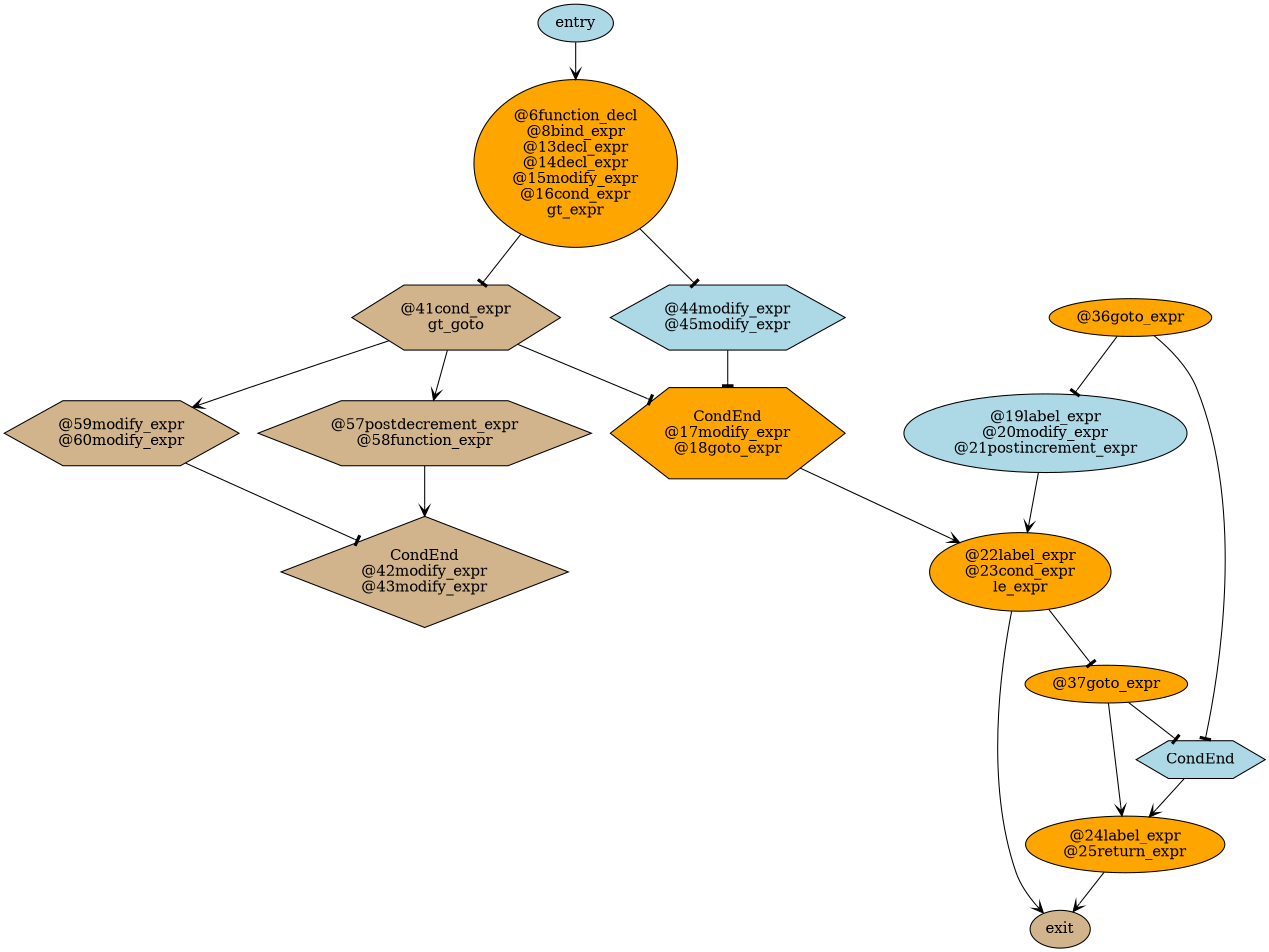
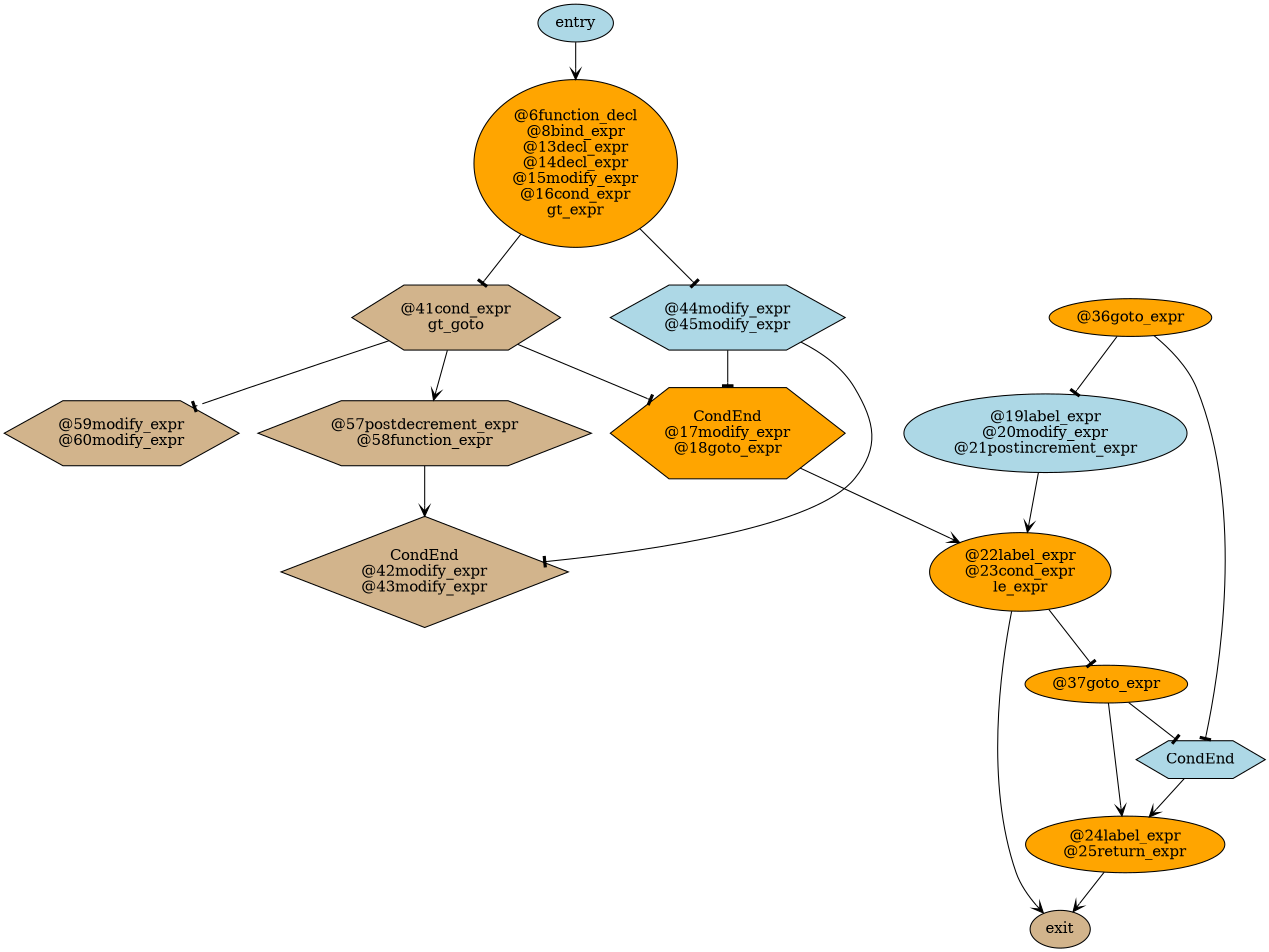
edge "@41cond_expr gt_goto" -> "@59modify_expr @60modify_expr": arrowhead vee -> tee
edge "@59modify_expr @60modify_expr" -> "CondEnd @42modify_expr @43modify_expr": now "@44modify_expr @45modify_expr" -> "CondEnd @42modify_expr @43modify_expr"
